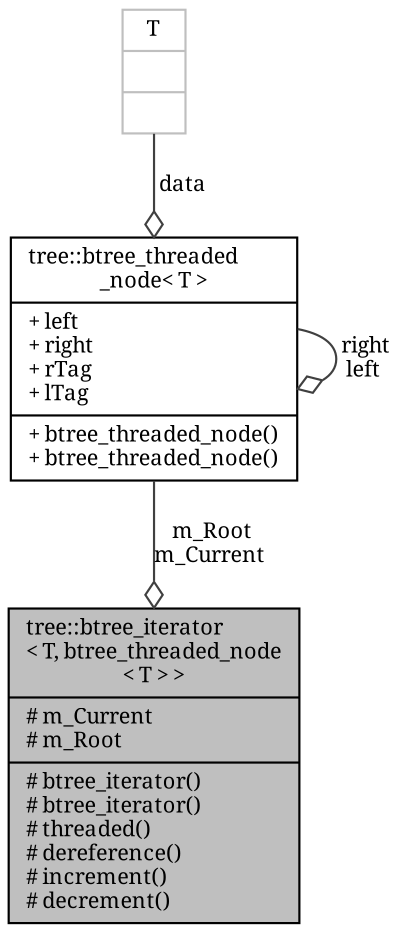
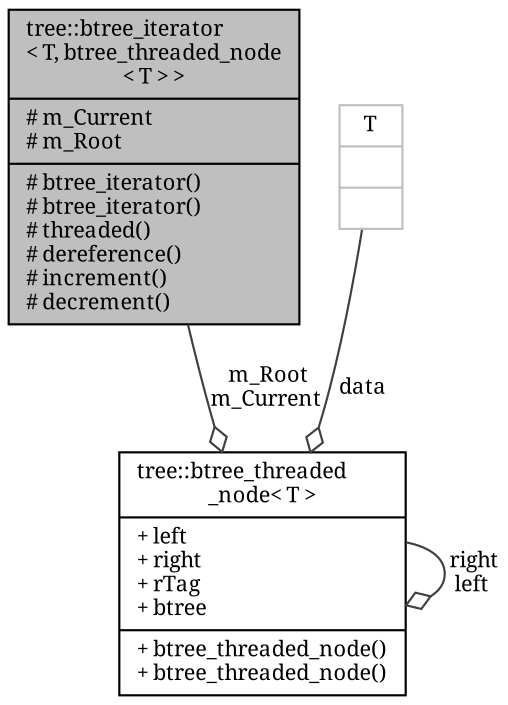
node "tree::btree_threaded": text "+ lTag" -> "+ btree"
edge "tree::btree_threaded" -> "tree::btree_iterator": reversed
